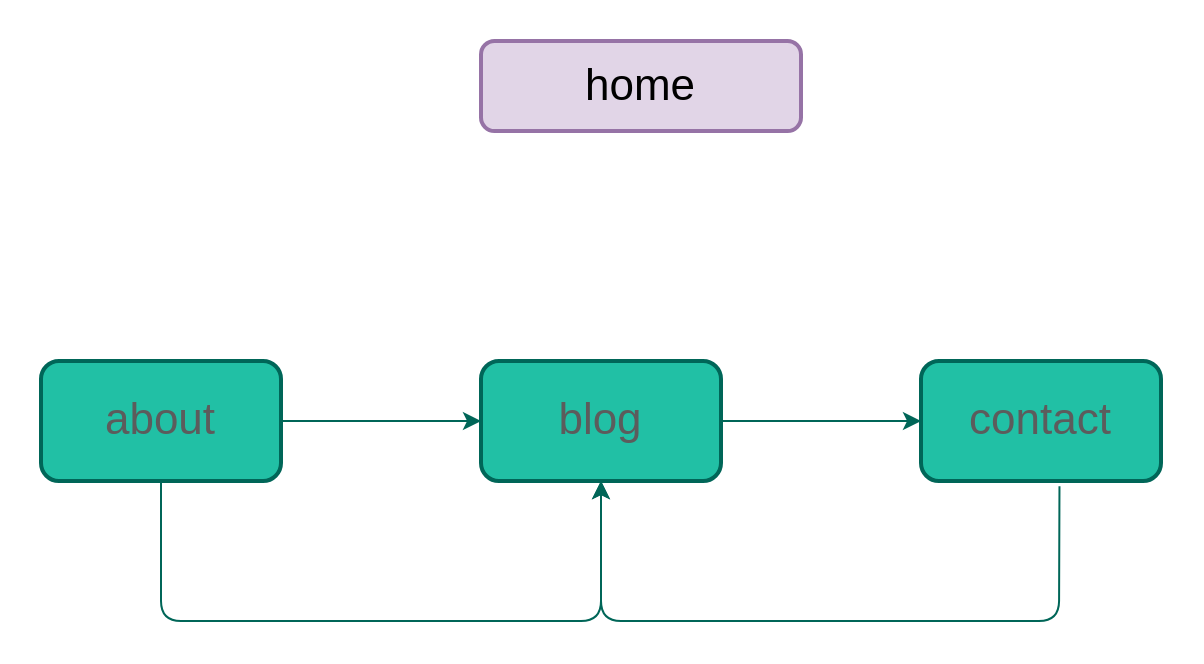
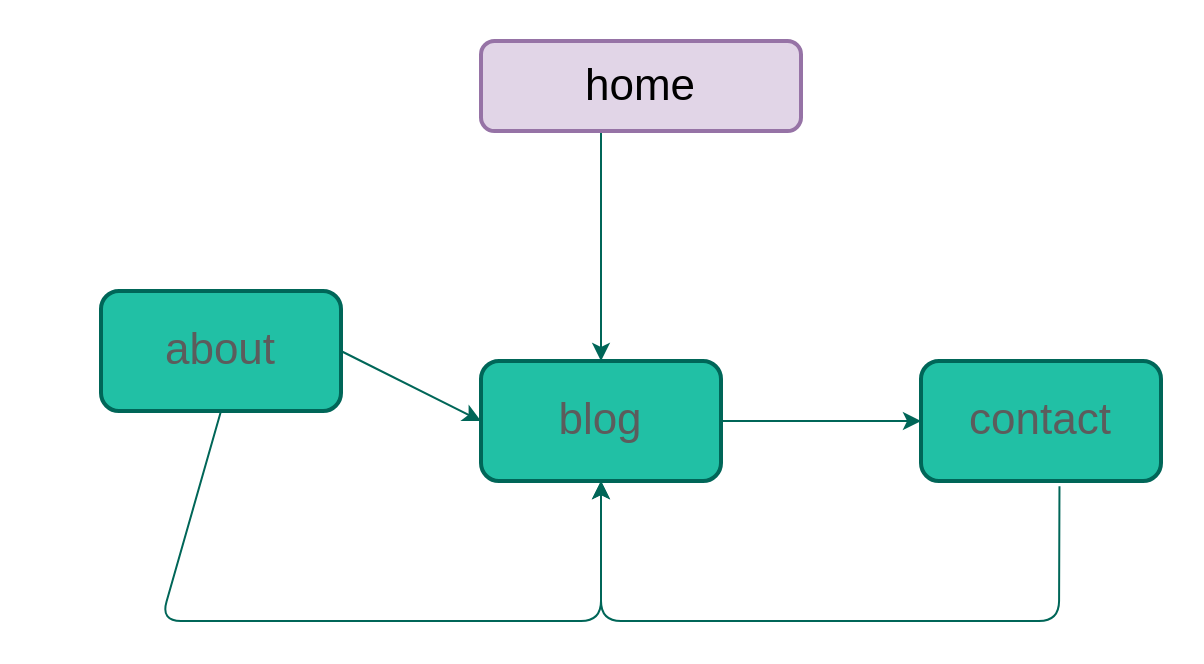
edge "home" -> "blog": added
node "about": moved (161, 421) -> (221, 351)
